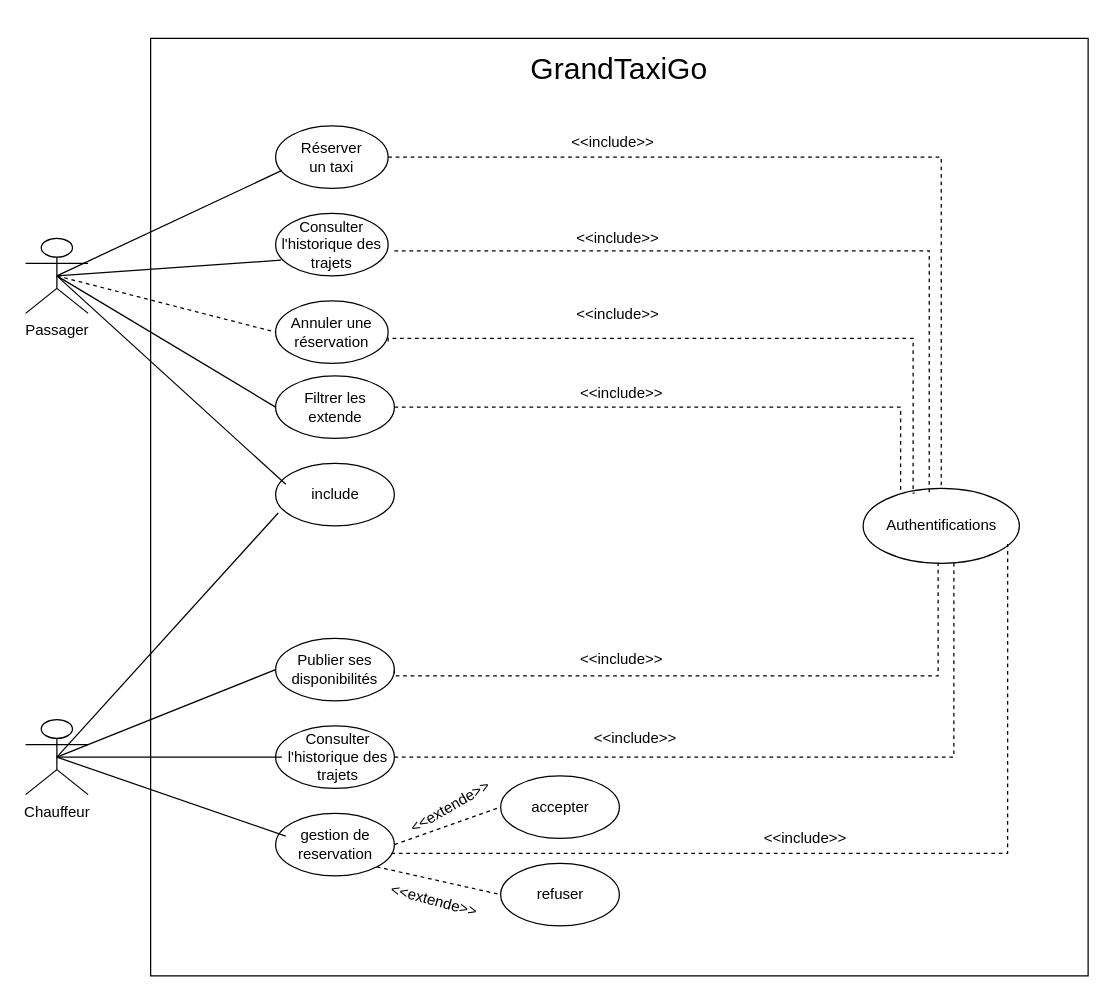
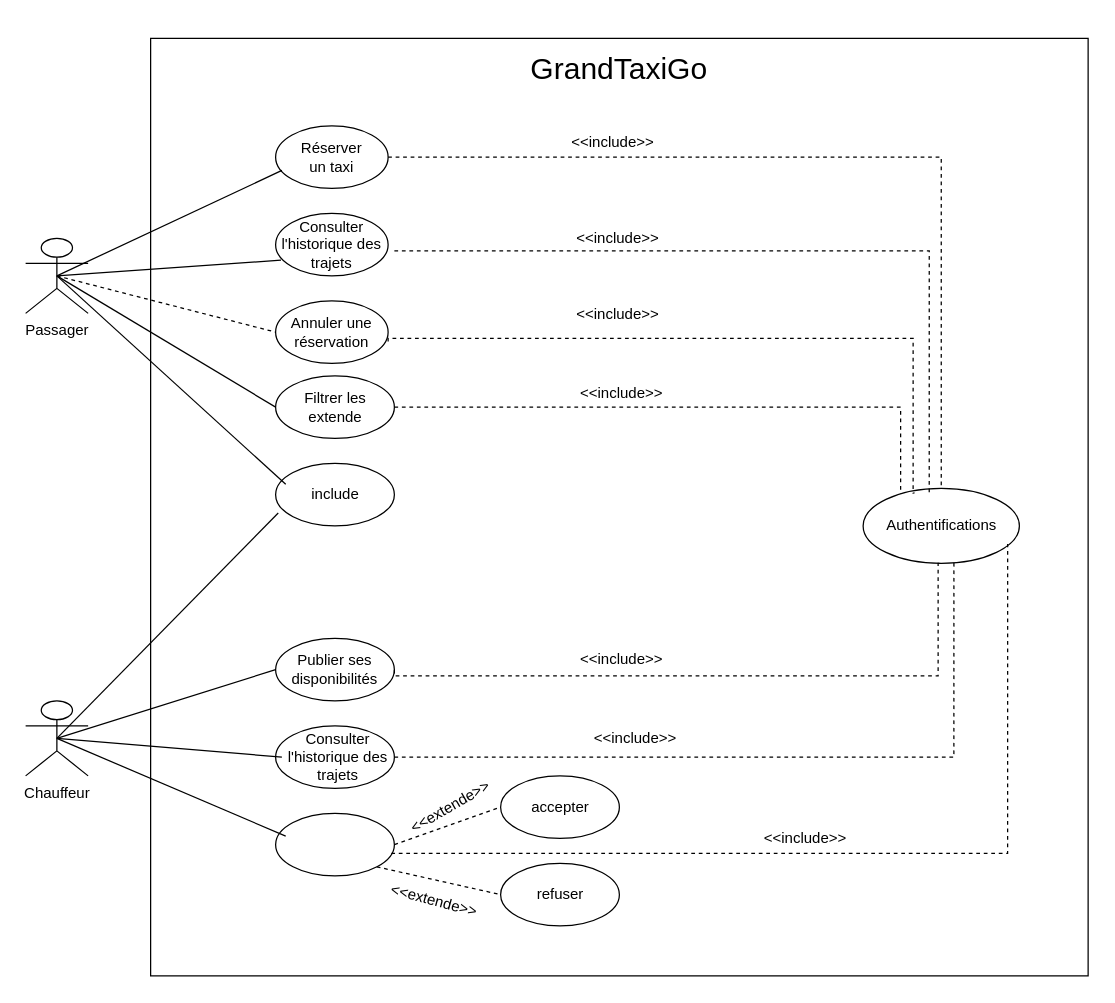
node "Chauffeur": moved (57, 757) -> (57, 738)
node "gestion de reservation": removed
